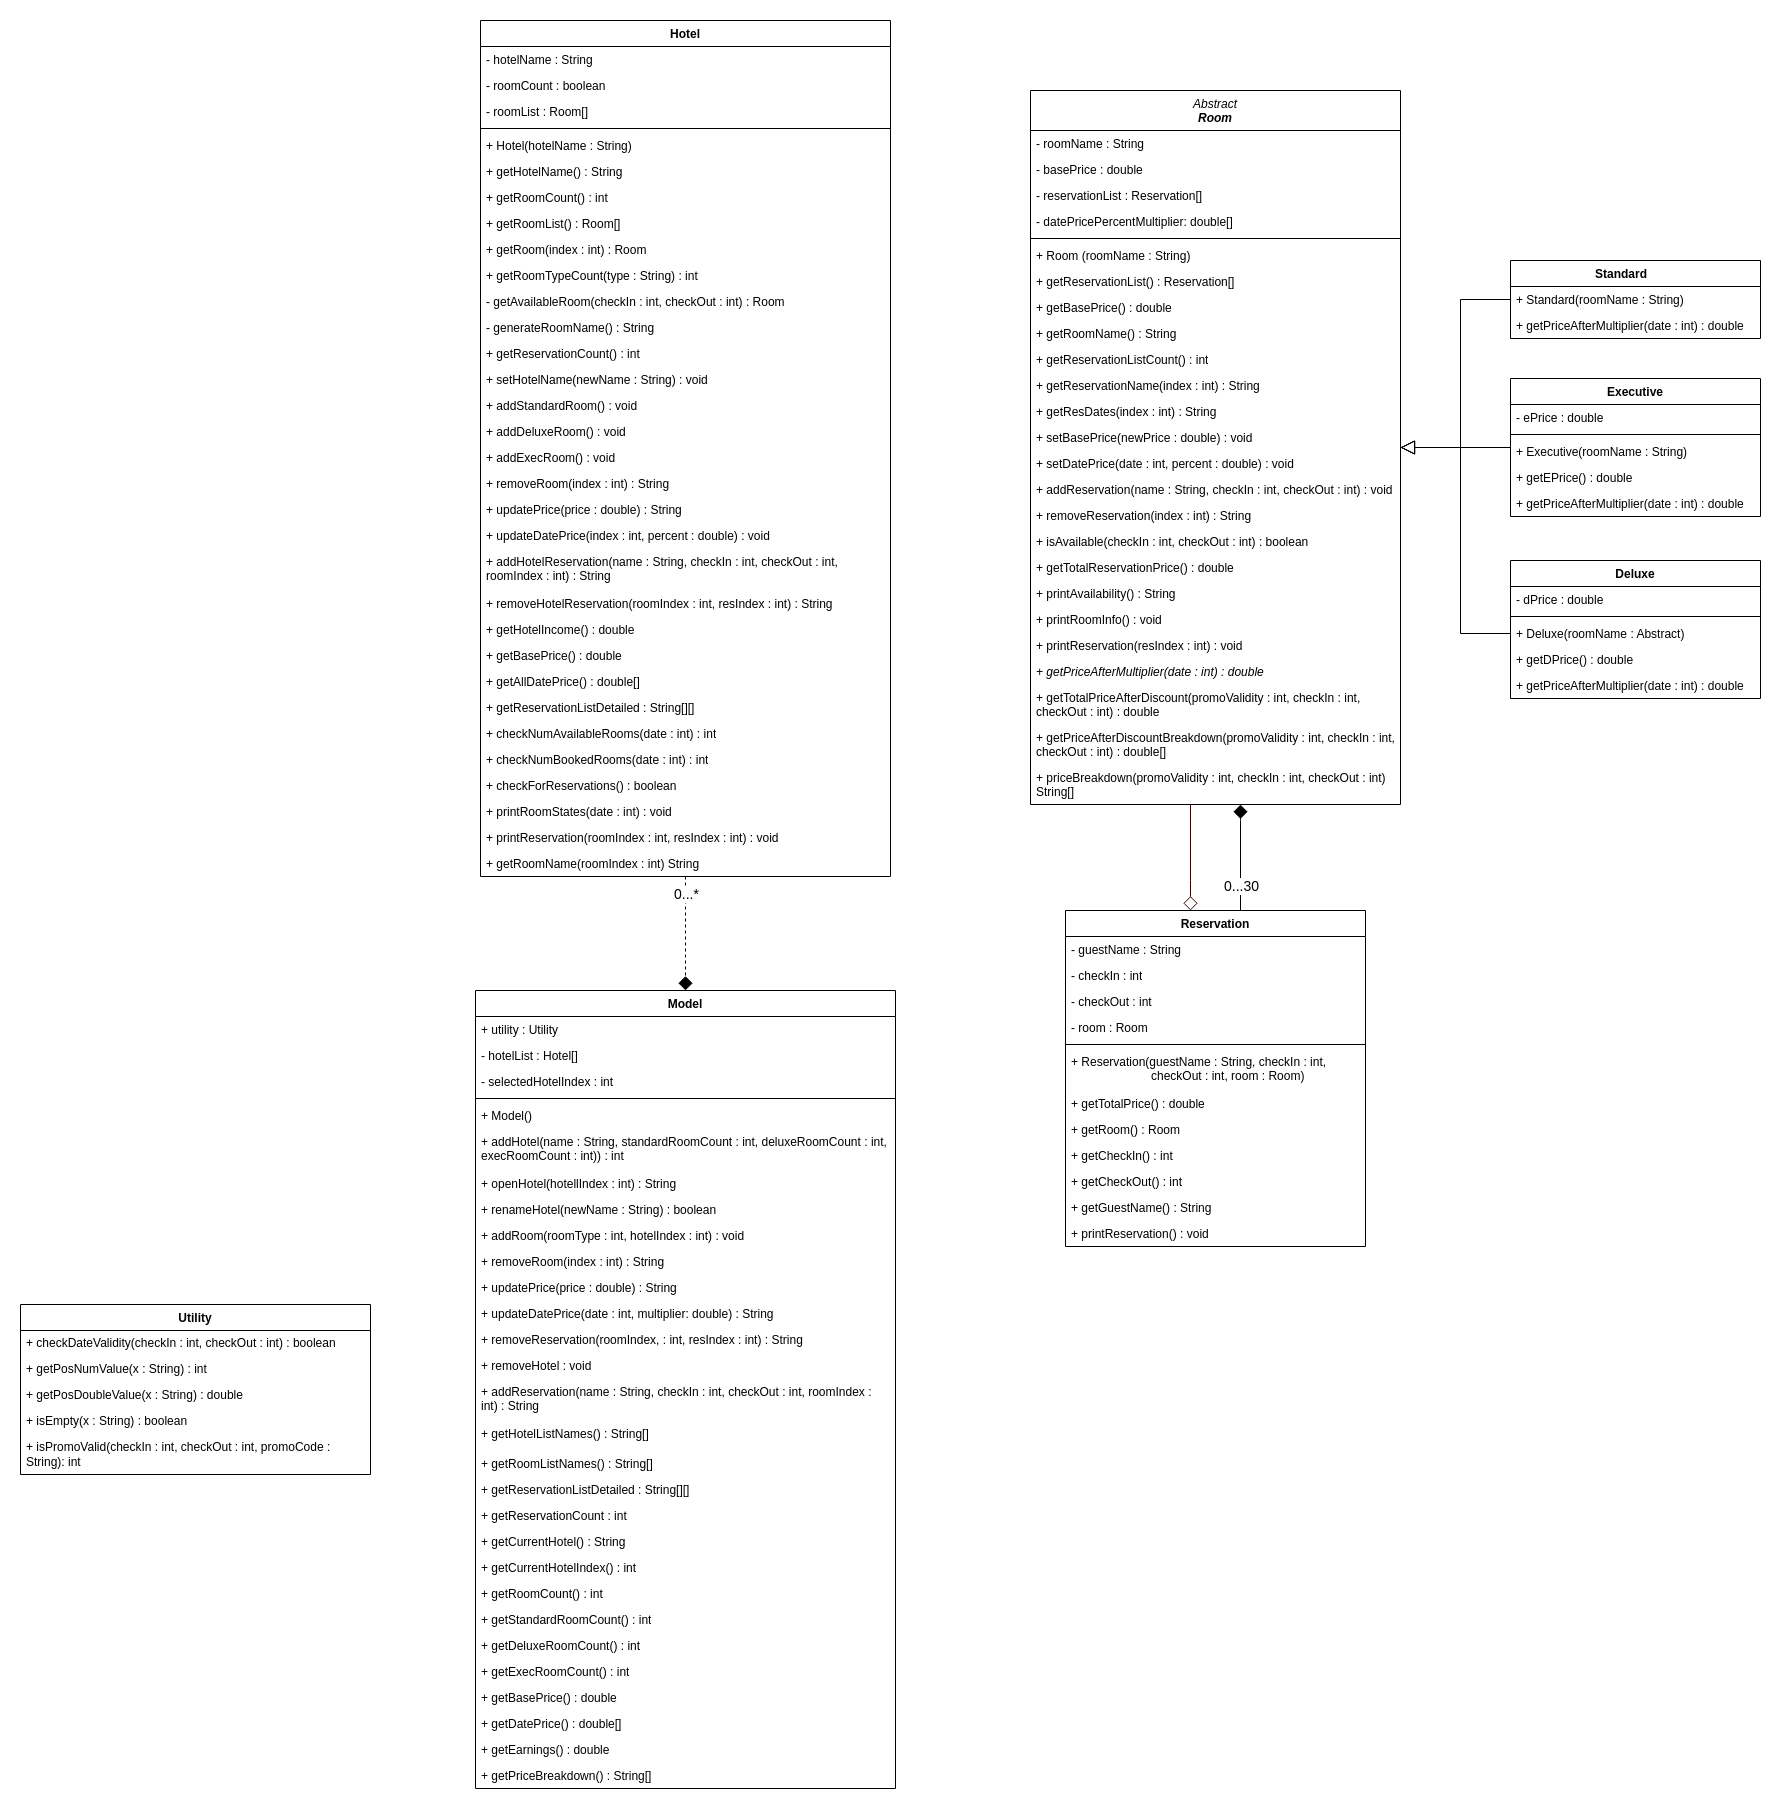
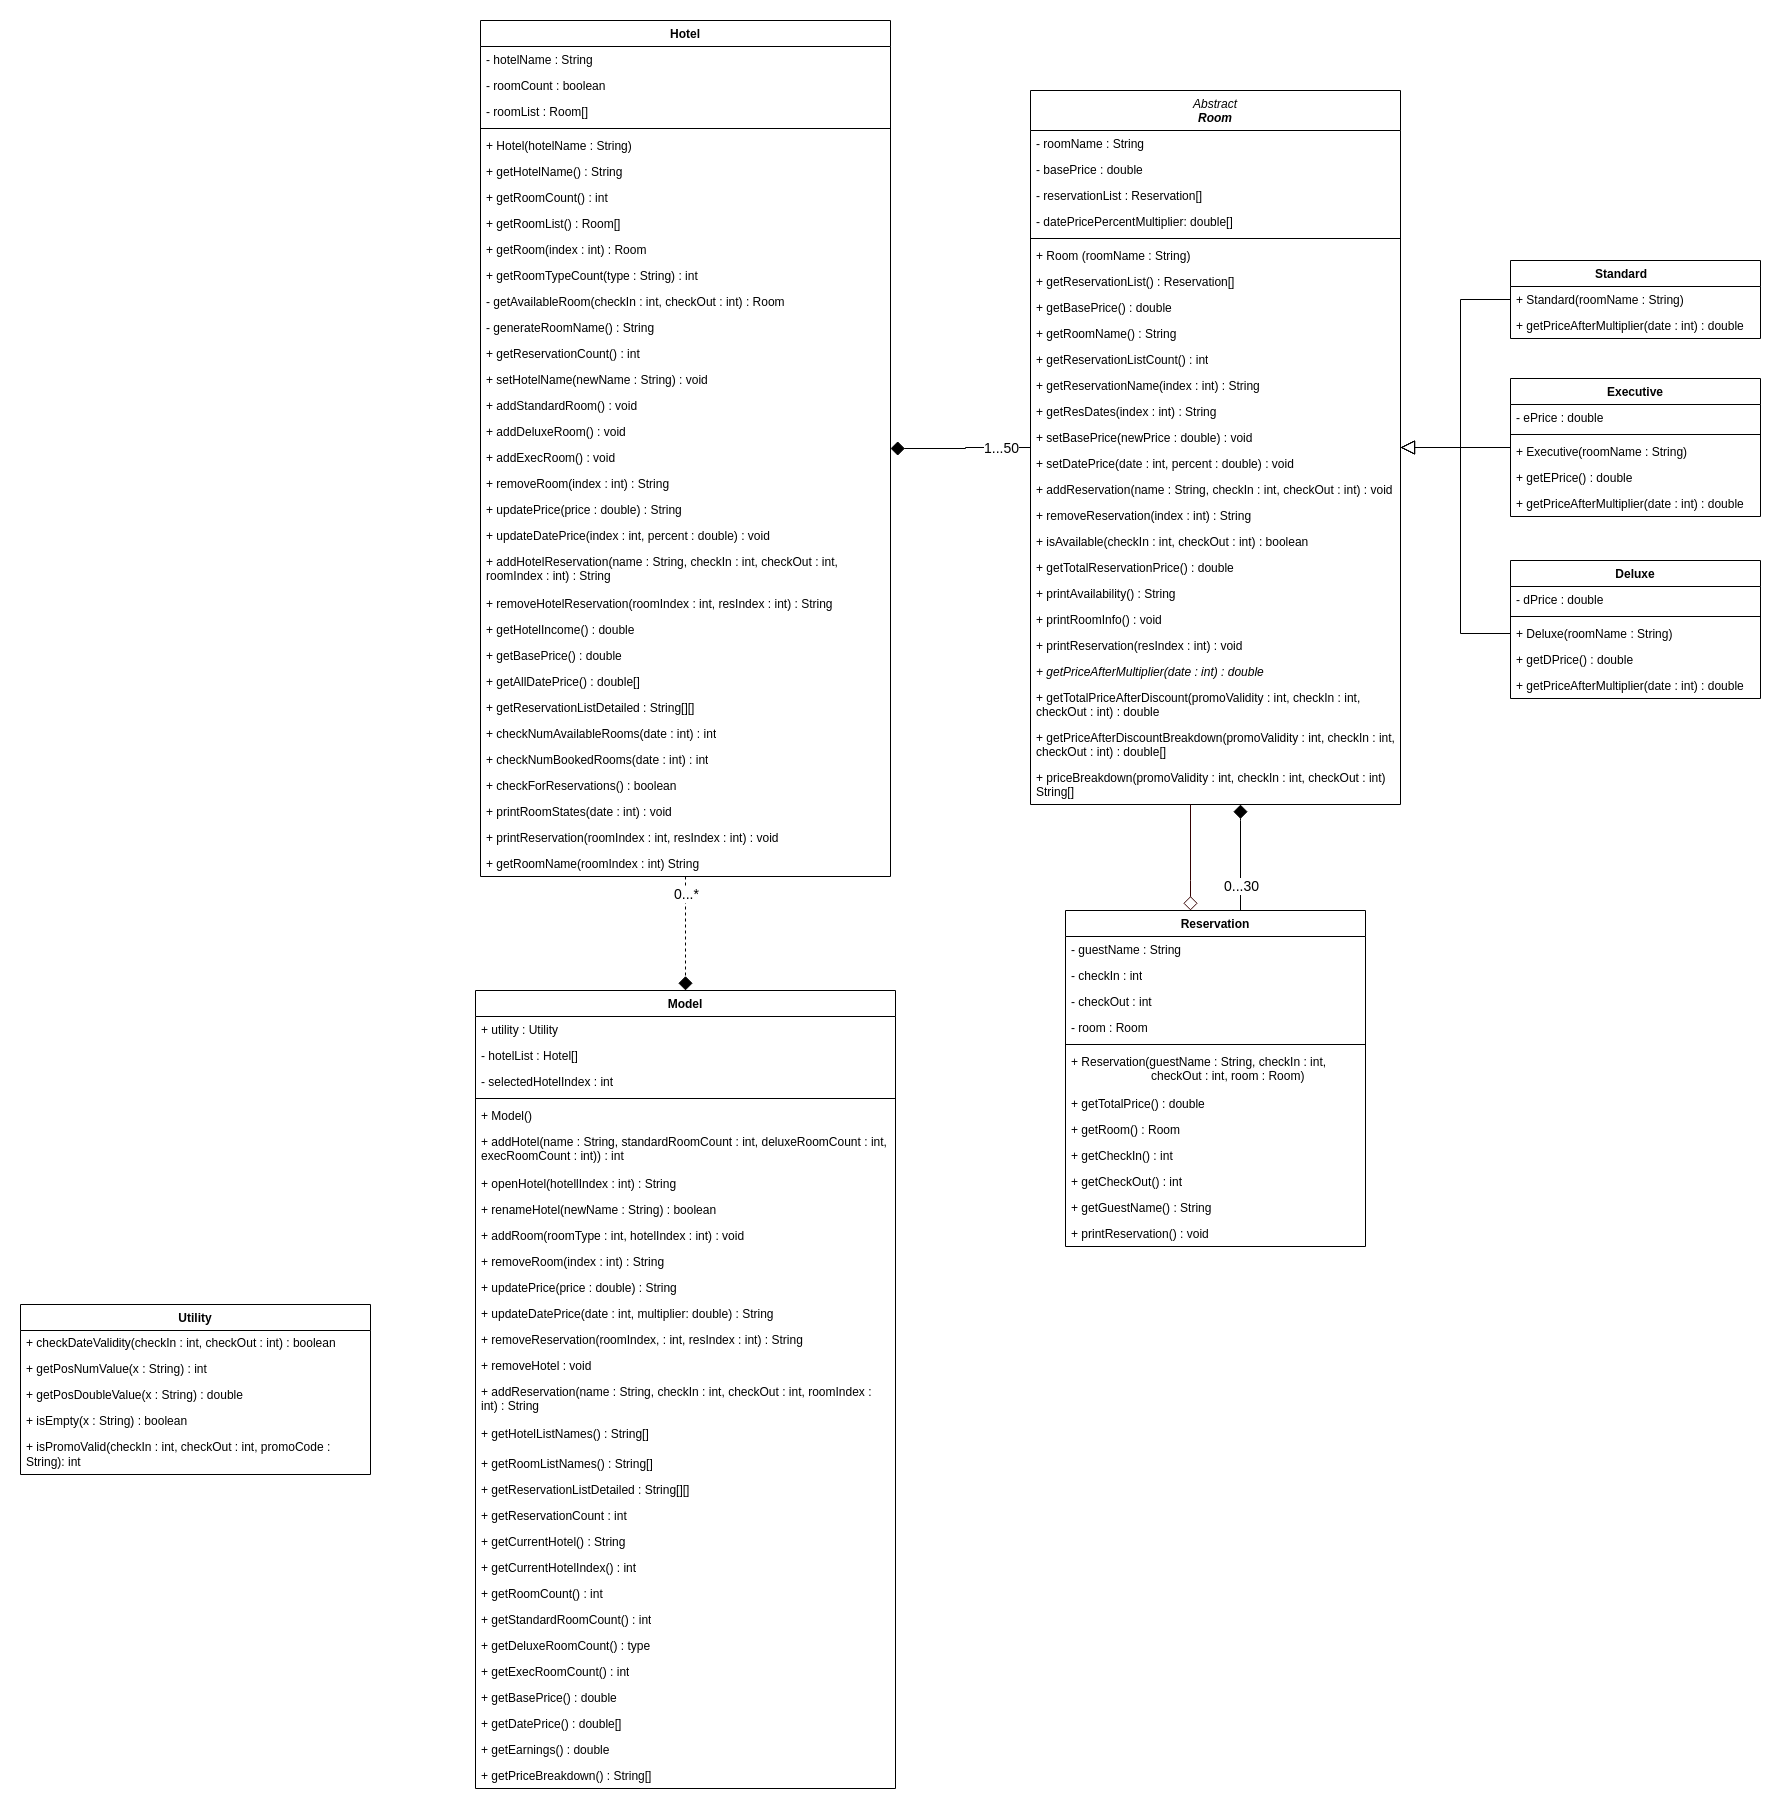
edge "Abstract Room" -> "Hotel": added, label "1...50"
node "+ Deluxe(roomName : Abstract)": label "+ Deluxe(roomName : Abstract)" -> "+ Deluxe(roomName : String)"
node "+ getDeluxeRoomCount() : int": label "+ getDeluxeRoomCount() : int" -> "+ getDeluxeRoomCount() : type"
